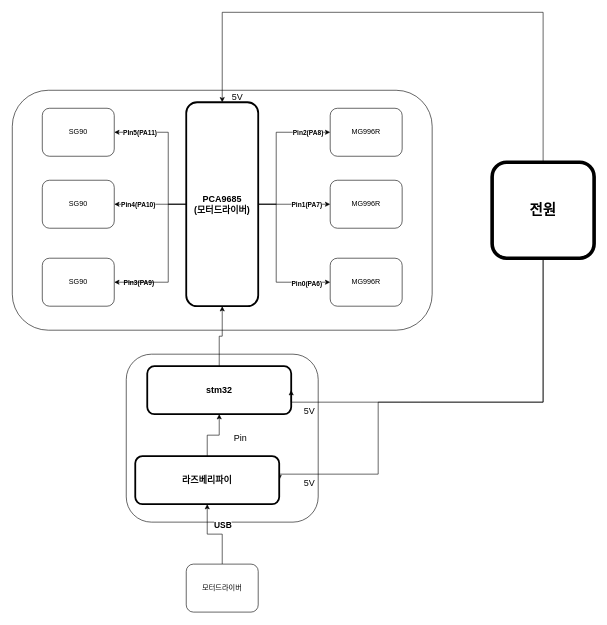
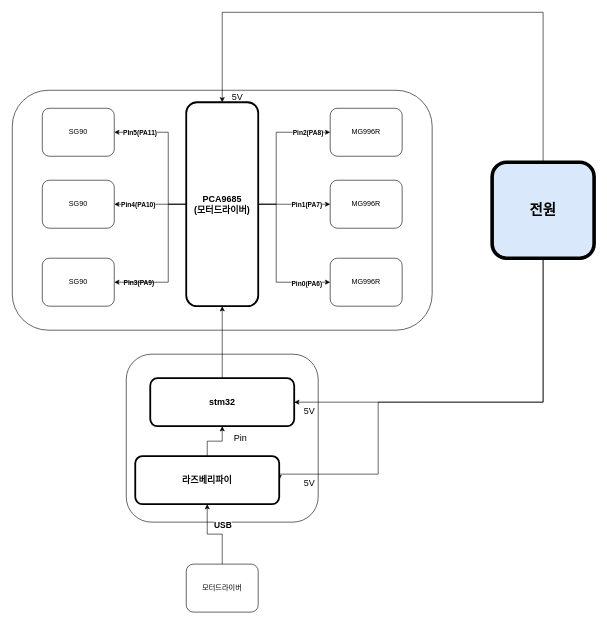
node "전원": fillcolor #ffffff -> #dae8fc
node "stm32": moved (219, 390) -> (222, 402)
